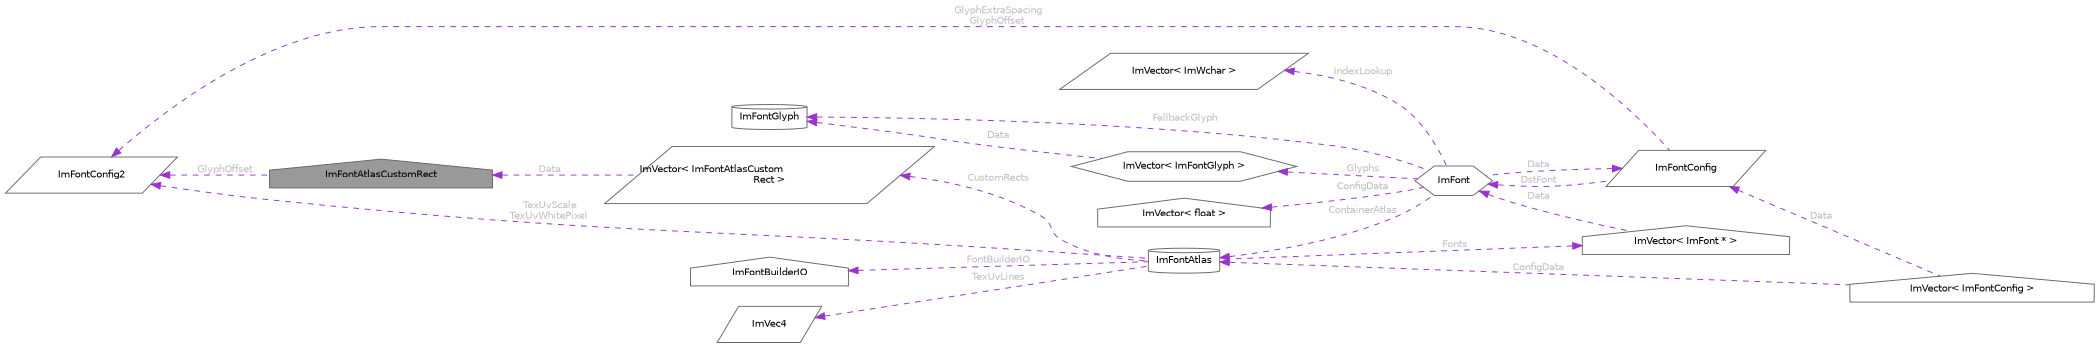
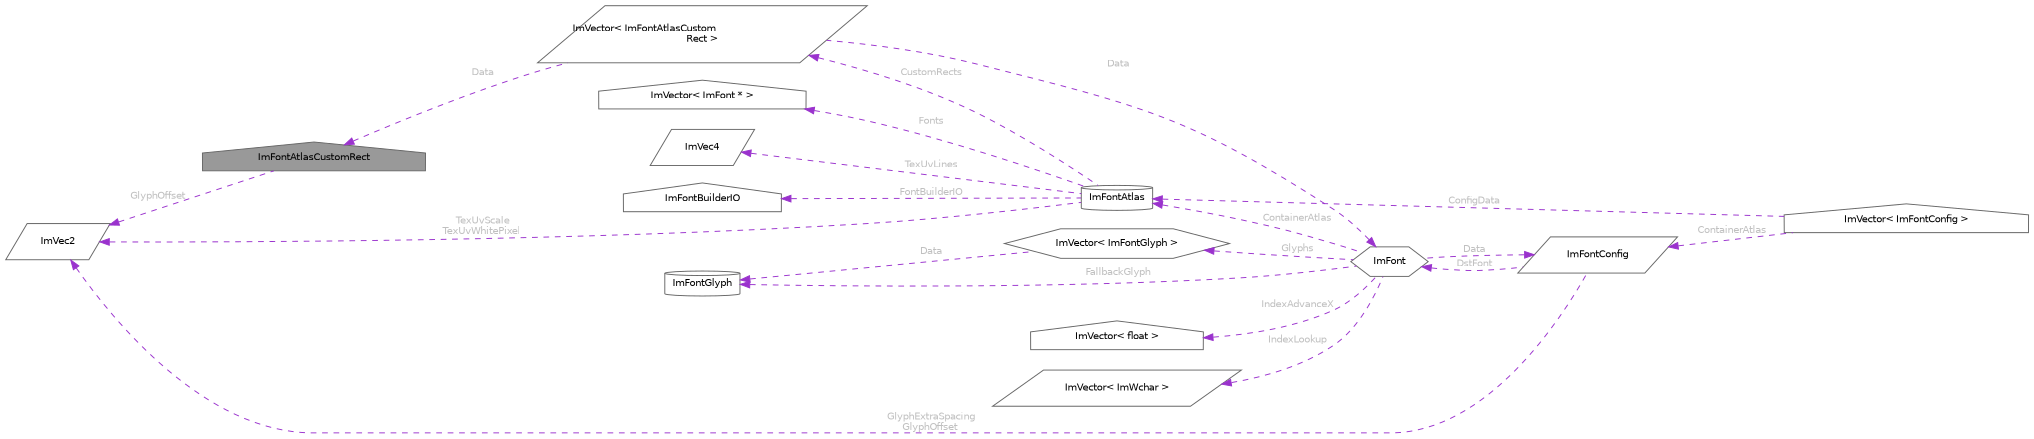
node "ImFontConfig2": label "ImFontConfig2" -> "ImVec2"
edge "ImFont" -> "ImVector< float >": label " ConfigData" -> " IndexAdvanceX"
edge "ImVector< ImFont * >" -> "ImFont": now "ImVector< ImFontAtlasCustom Rect >" -> "ImFont"
edge "ImVector< ImFontConfig >" -> "ImFontConfig": label " Data" -> " ContainerAtlas"
